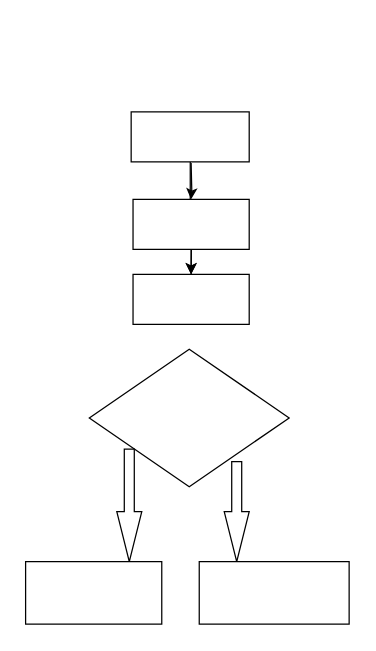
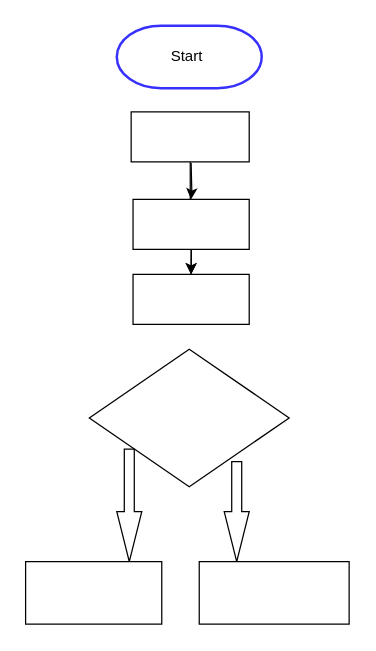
node "Start": added
